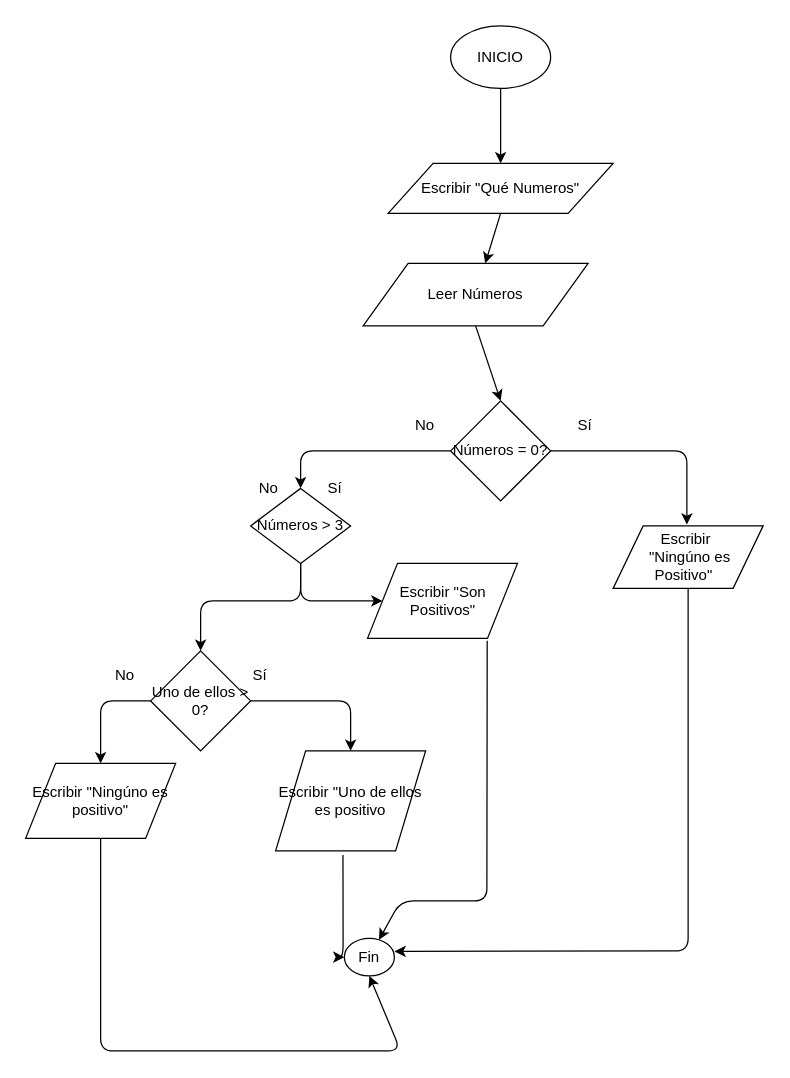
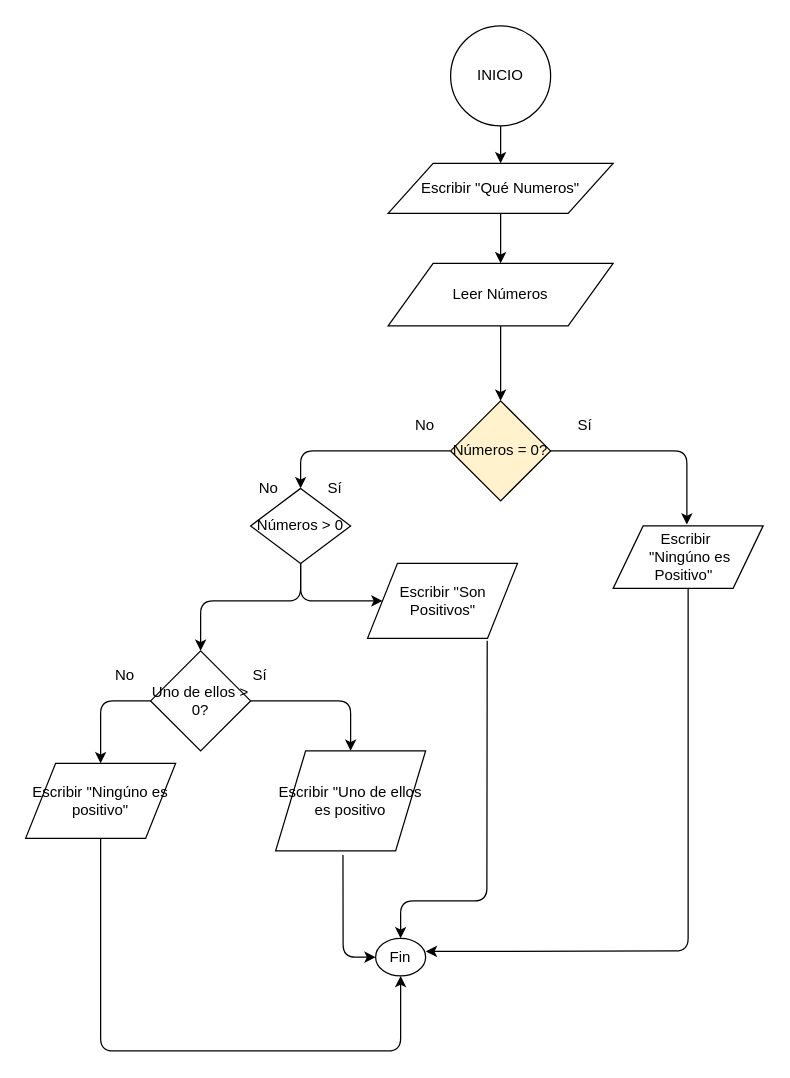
node "INICIO": size 100x63 -> 100x100
node "Leer Números": moved (476, 294) -> (501, 294)
node "Números = 0?": fillcolor #ffffff -> #fff2cc
node "Números > 3": label "Números > 3" -> "Números > 0"
node "Fin": moved (369, 957) -> (401, 957)
